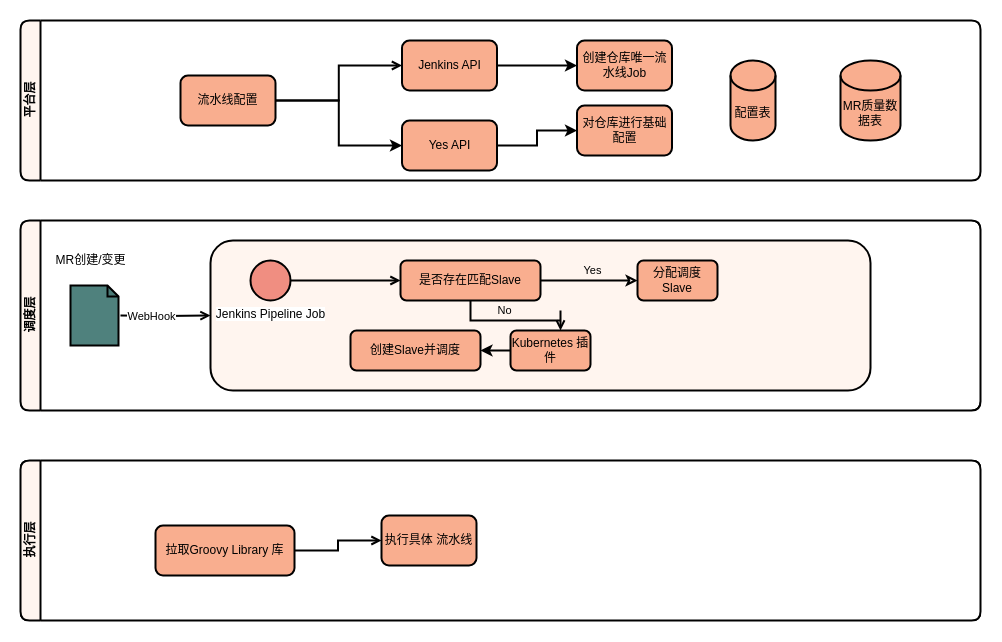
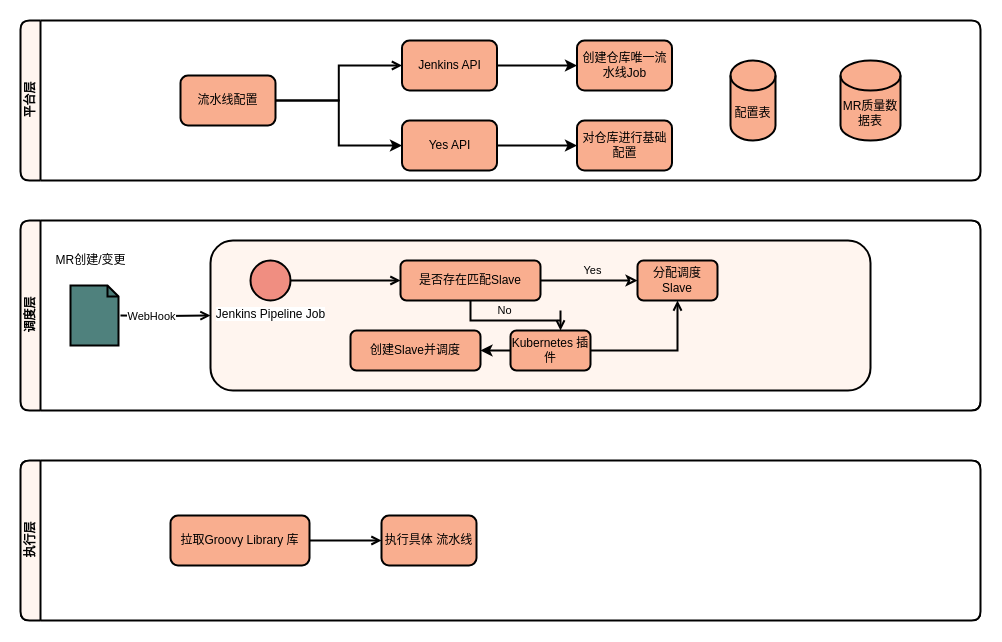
node "对仓库进行基础配置": moved (625, 131) -> (625, 146)
edge "Kubernetes 插件" -> "分配调度Slave": added
node "拉取Groovy Library 库": moved (225, 551) -> (240, 541)
